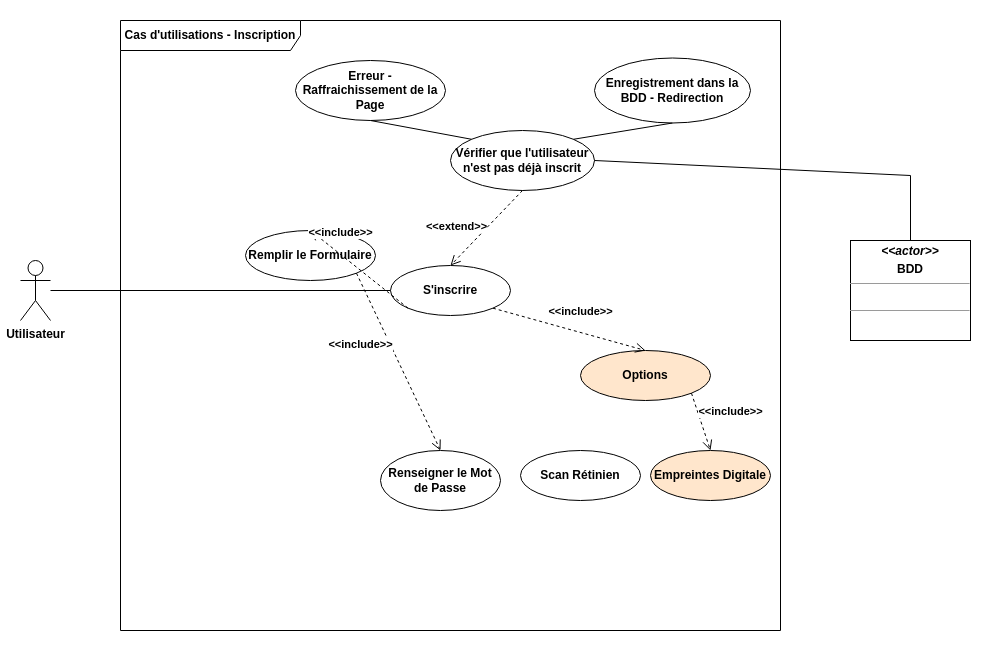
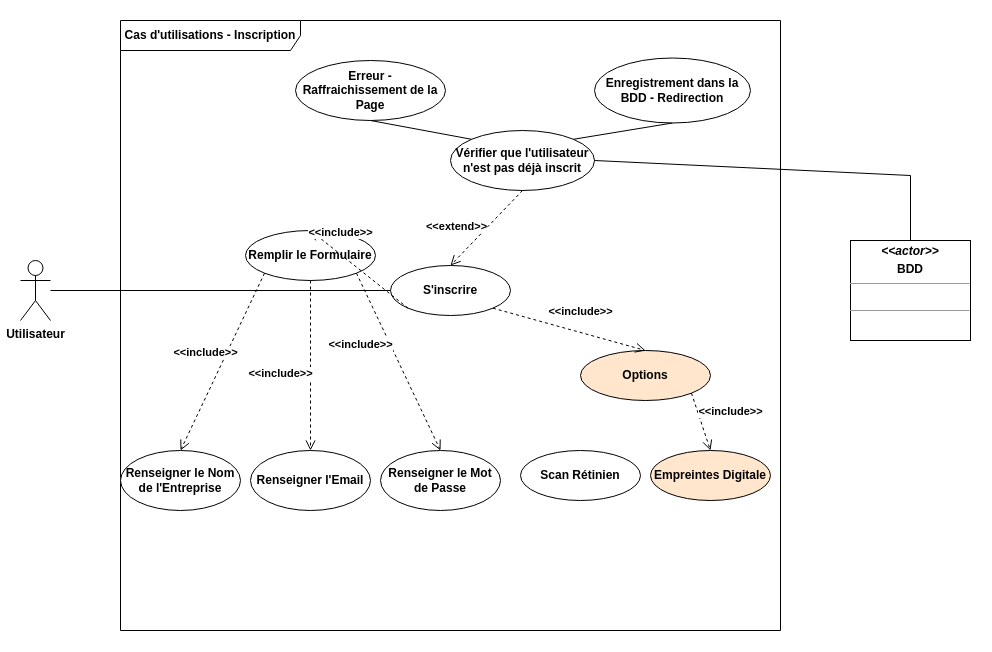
edge "Remplir le Formulaire" -> "Renseigner le Nom de l'Entreprise": added, label "<<include>>"
edge "Remplir le Formulaire" -> "Renseigner l'Email": added, label "<<include>>"
node "Renseigner le Nom de l'Entreprise": added
node "Renseigner l'Email": added
